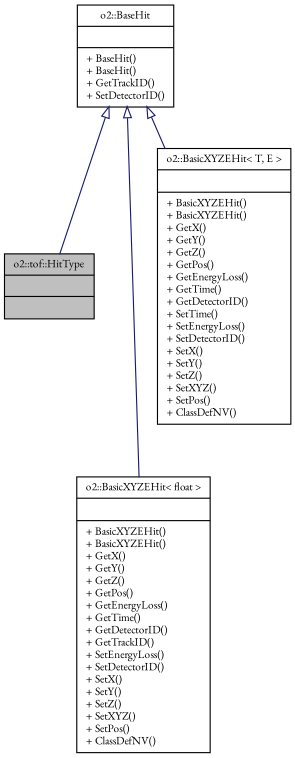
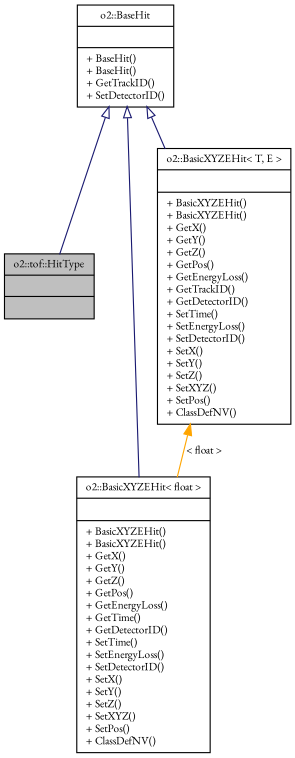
node "o2::BasicXYZEHit< T, E >": text "+ GetTime()" -> "+ GetTrackID()"
edge "o2::BasicXYZEHit< float >" -> "o2::BasicXYZEHit< T, E >": added, label "< float >"
node "o2::BasicXYZEHit< float >": text "+ GetTrackID()" -> "+ SetTime()"
